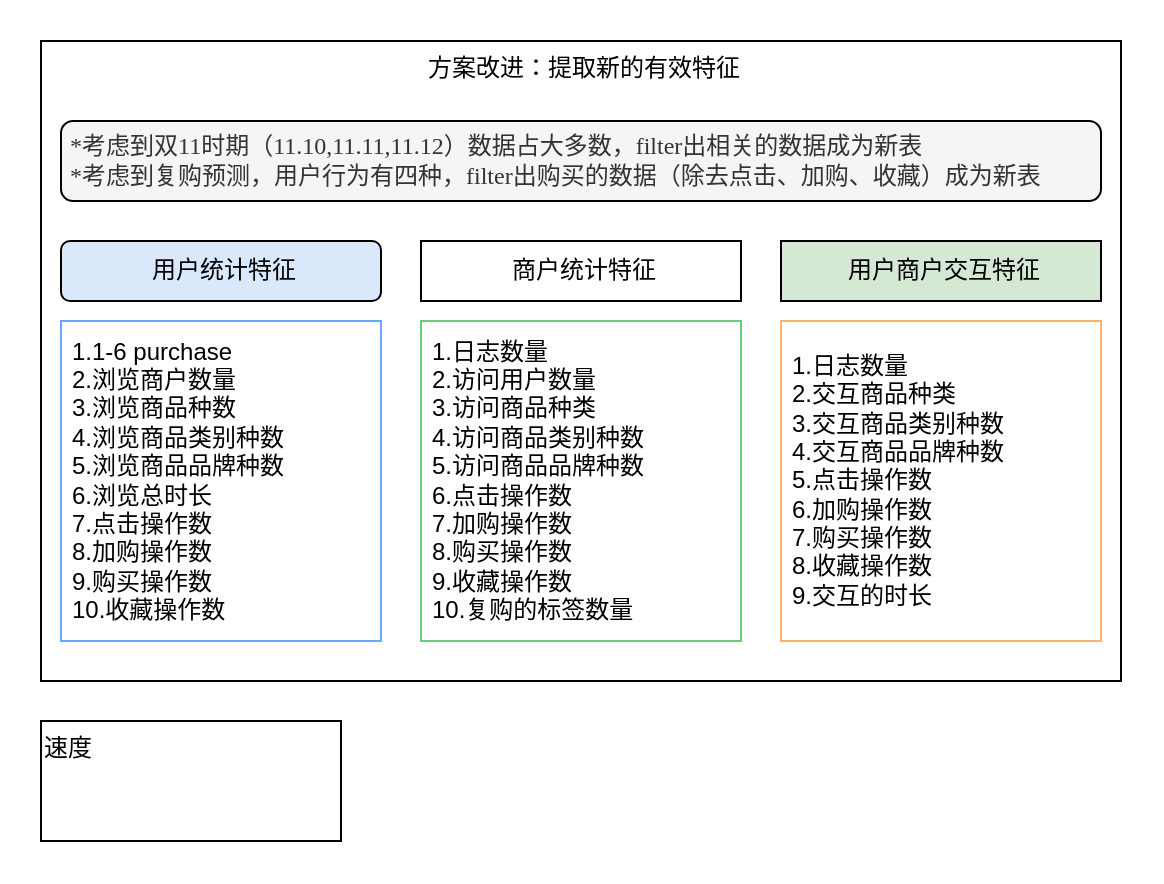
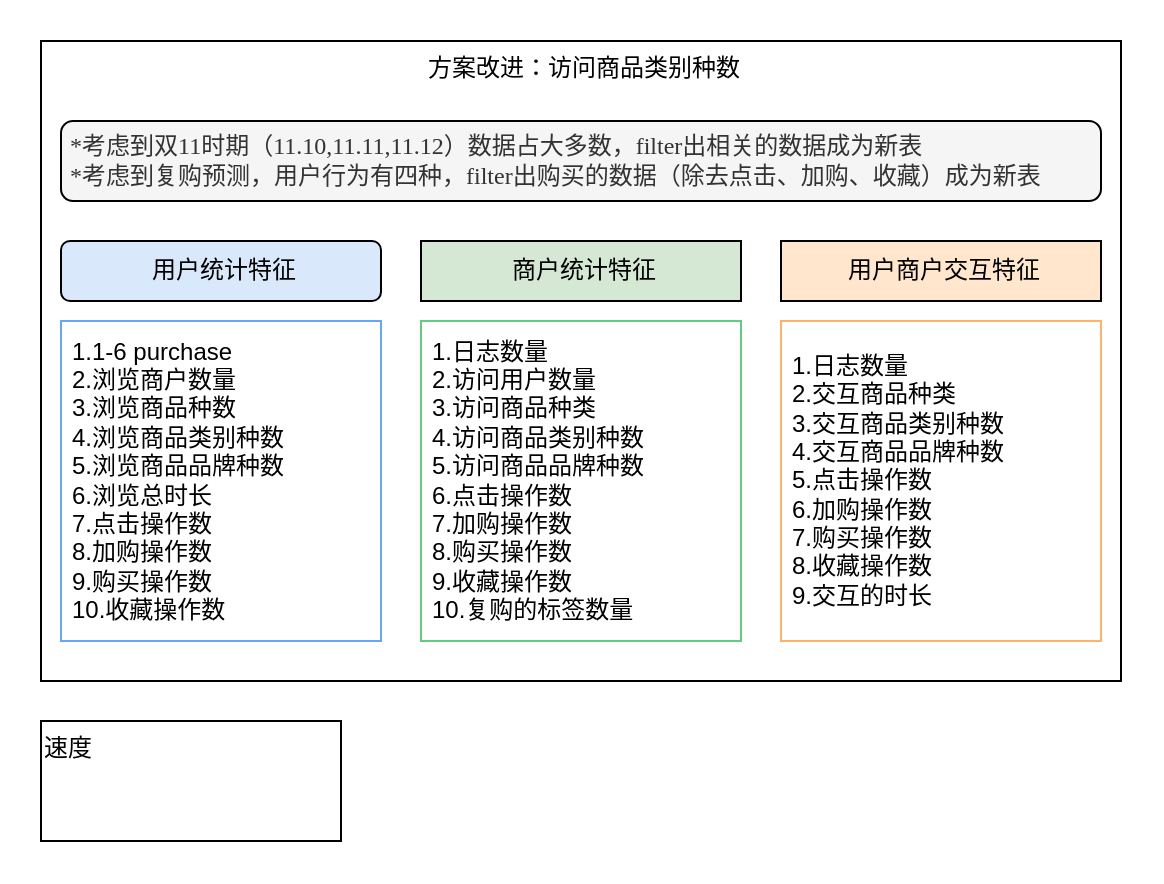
node "方案改进：提取新的有效特征": label "方案改进：提取新的有效特征" -> "方案改进：访问商品类别种数"
node "商户统计特征": fillcolor #ffffff -> #d5e8d4
node "用户商户交互特征": fillcolor #d5e8d4 -> #ffe6cc
